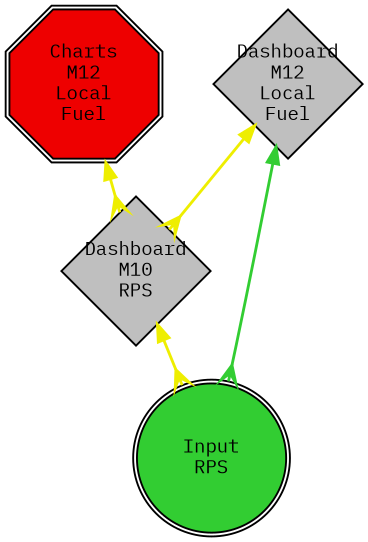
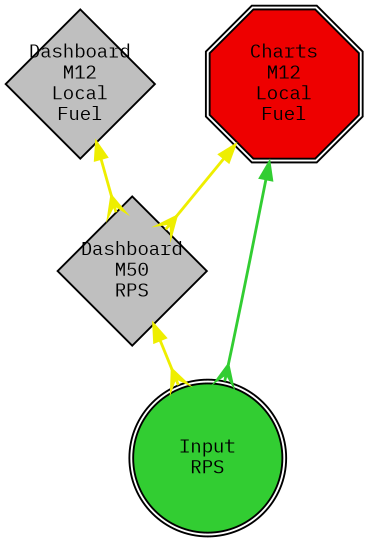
edge "Dashboard M12 Local Fuel" -- "Input RPS": now "Charts M12 Local Fuel" -- "Input RPS"
node "Dashboard M10 RPS": label "Dashboard M10 RPS" -> "Dashboard M50 RPS"
